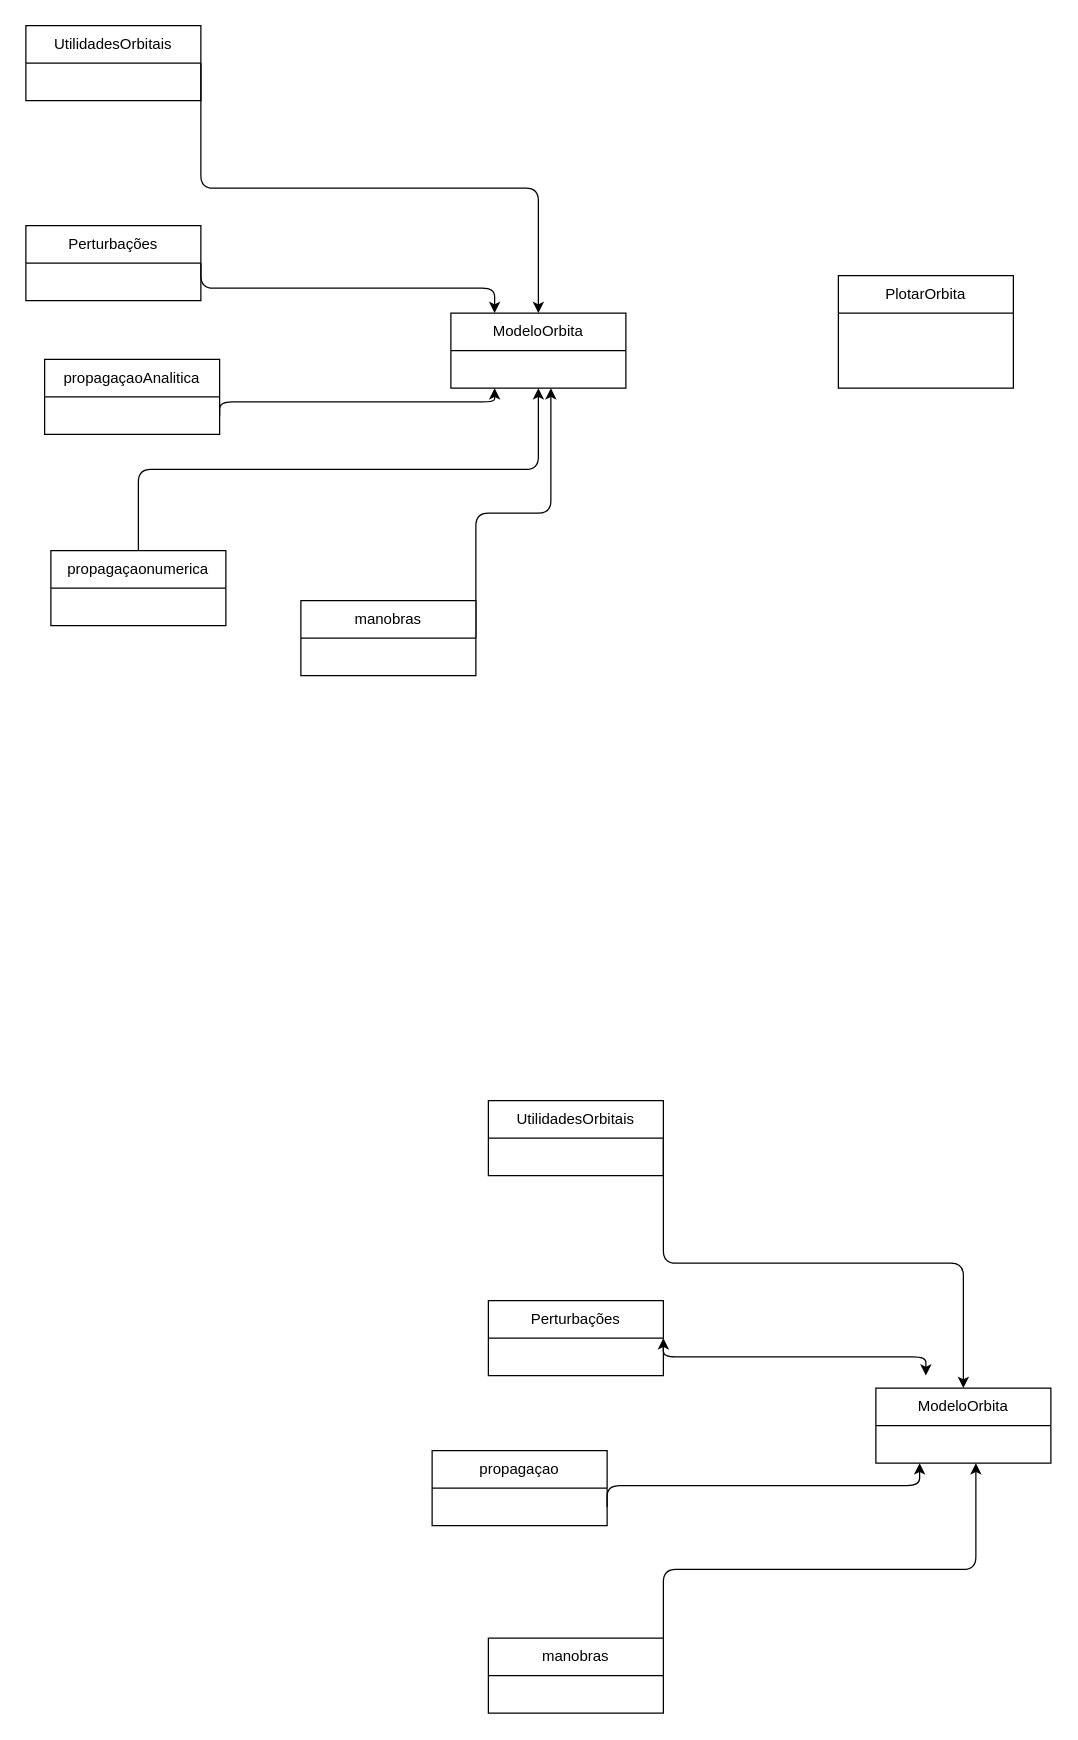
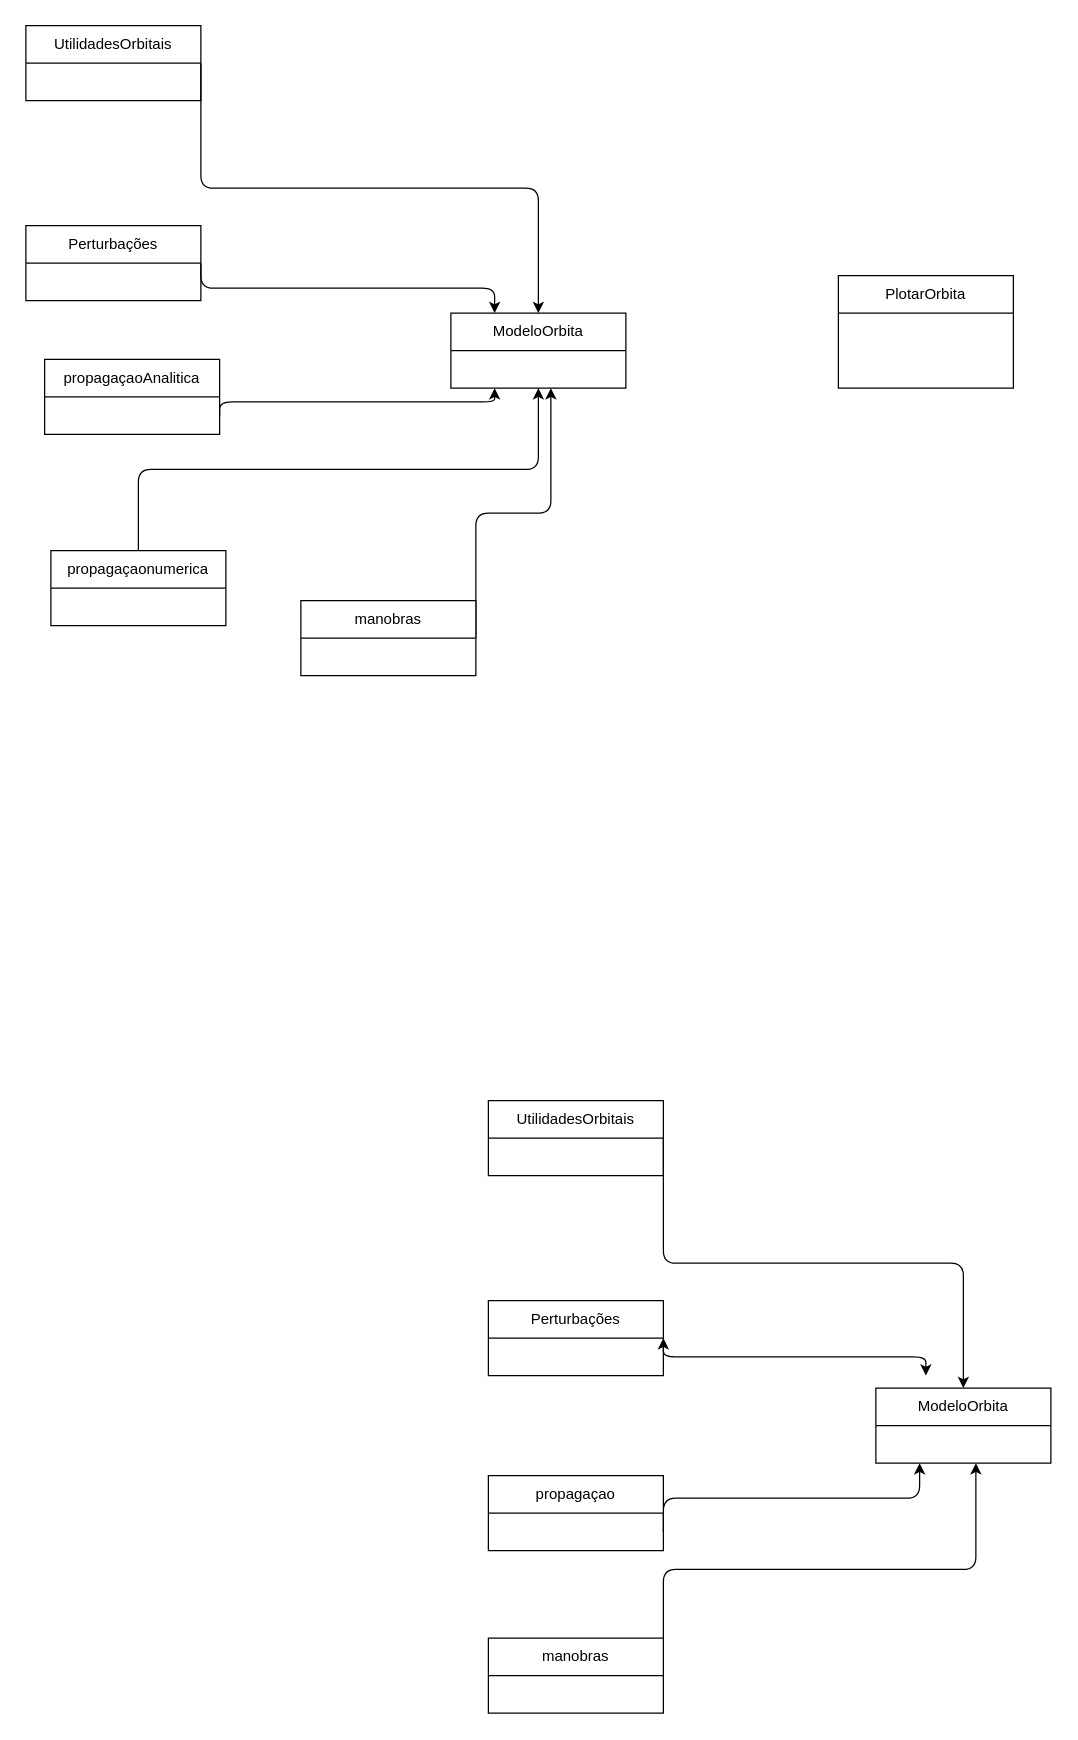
node "propagaçao": moved (519, 1488) -> (576, 1513)
